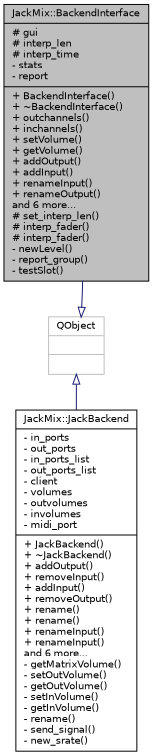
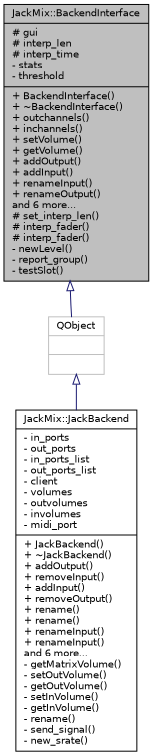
node "JackMix::BackendInterface": text "- report" -> "- threshold"
edge "JackMix::BackendInterface" -> "QObject": reversed
